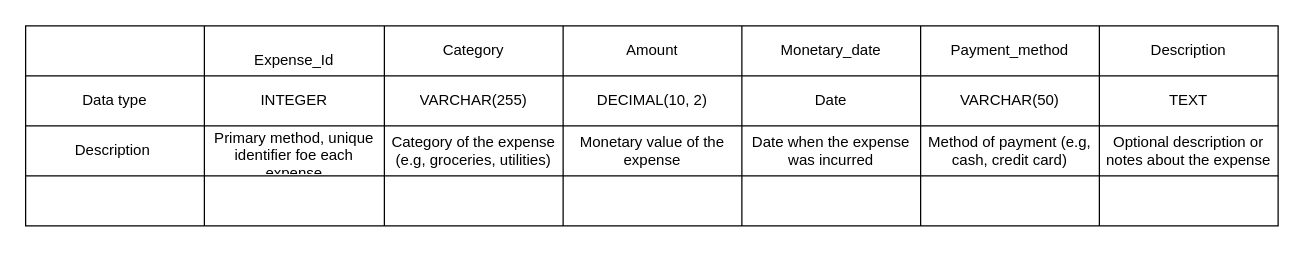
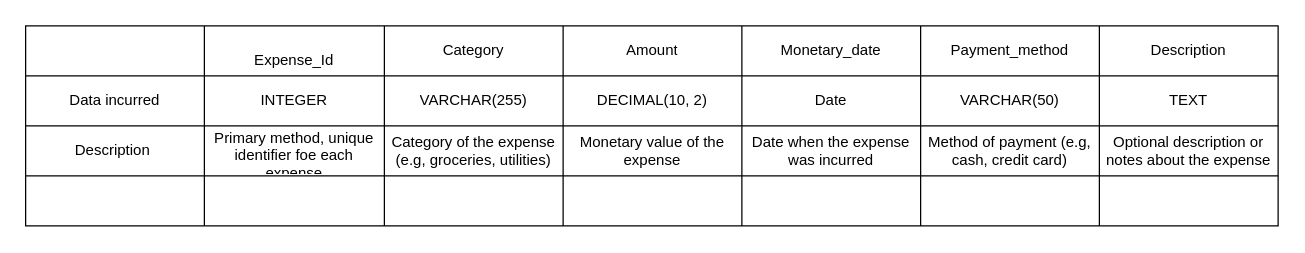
node "Data type": label "Data type" -> "Data incurred"
